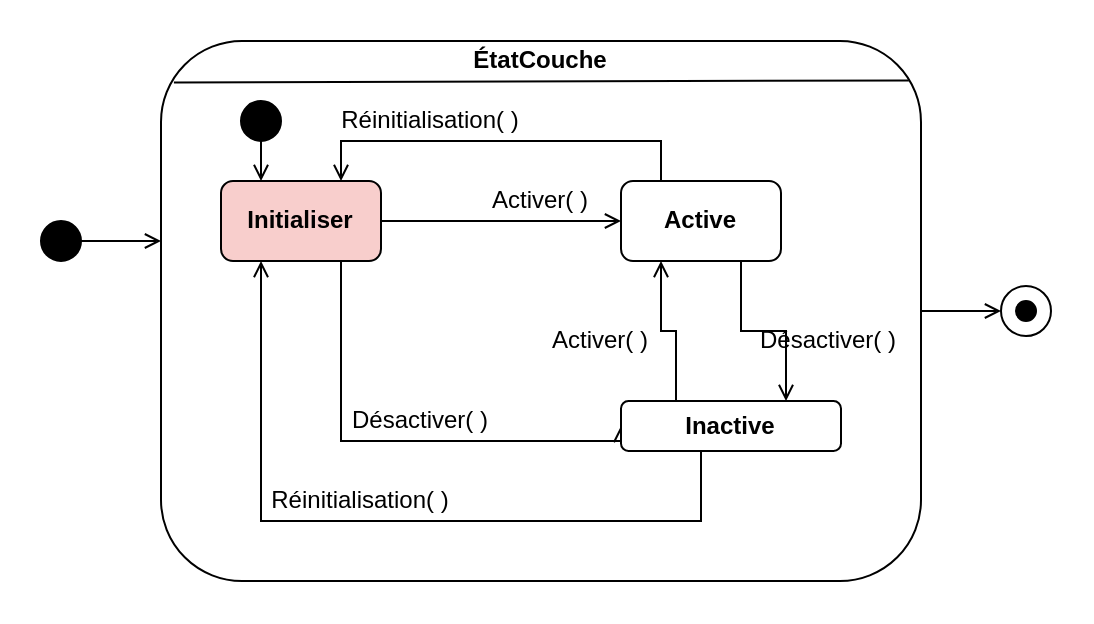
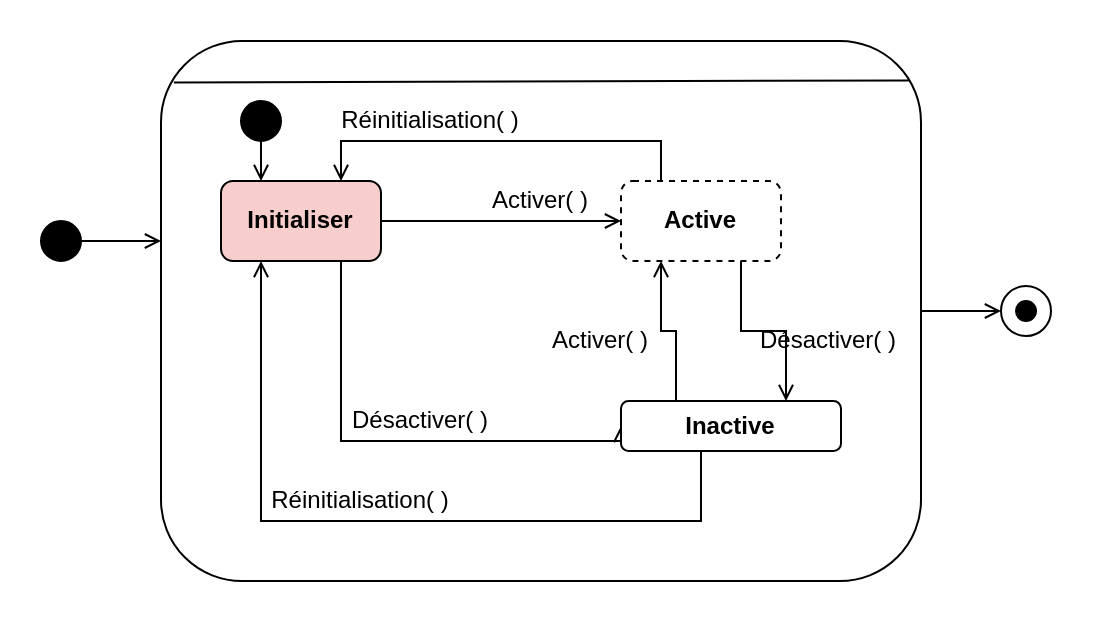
node "ÉtatCouche": removed
node "Active": style solid -> dashed
